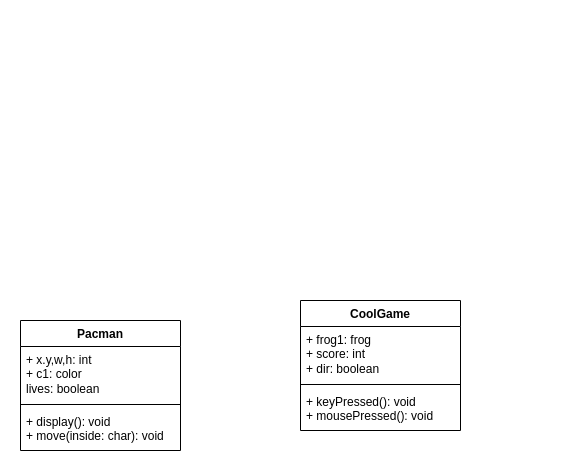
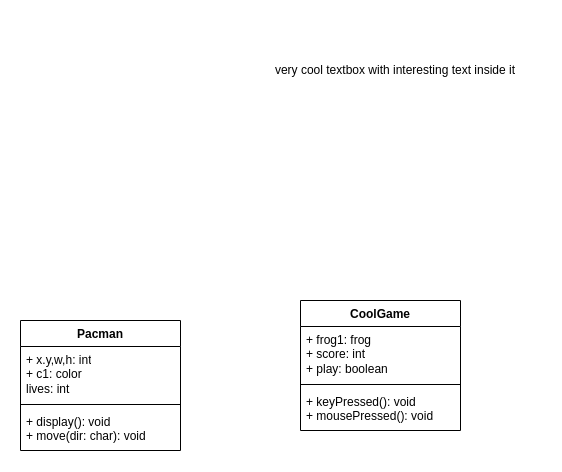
node "very cool textbox with interesting text inside it": added
node "+ frog1: frog + score: int + dir: boolean": label "+ frog1: frog + score: int + dir: boolean" -> "+ frog1: frog + score: int + play: boolean"
node "+ x.y,w,h: int + c1: color lives: boolean": label "+ x.y,w,h: int + c1: color lives: boolean" -> "+ x.y,w,h: int + c1: color lives: int"
node "+ display(): void + move(inside: char): void": label "+ display(): void + move(inside: char): void" -> "+ display(): void + move(dir: char): void"
